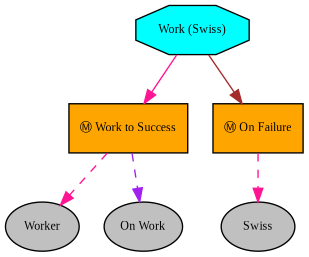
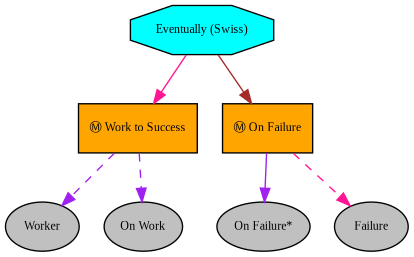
node "Work (Swiss)": label "Work (Swiss)" -> "Eventually (Swiss)"
edge "Ⓜ Work to Success" -> "Worker": color deeppink -> purple
node "Swiss": label "Swiss" -> "Failure"
node "On Failure*": added
